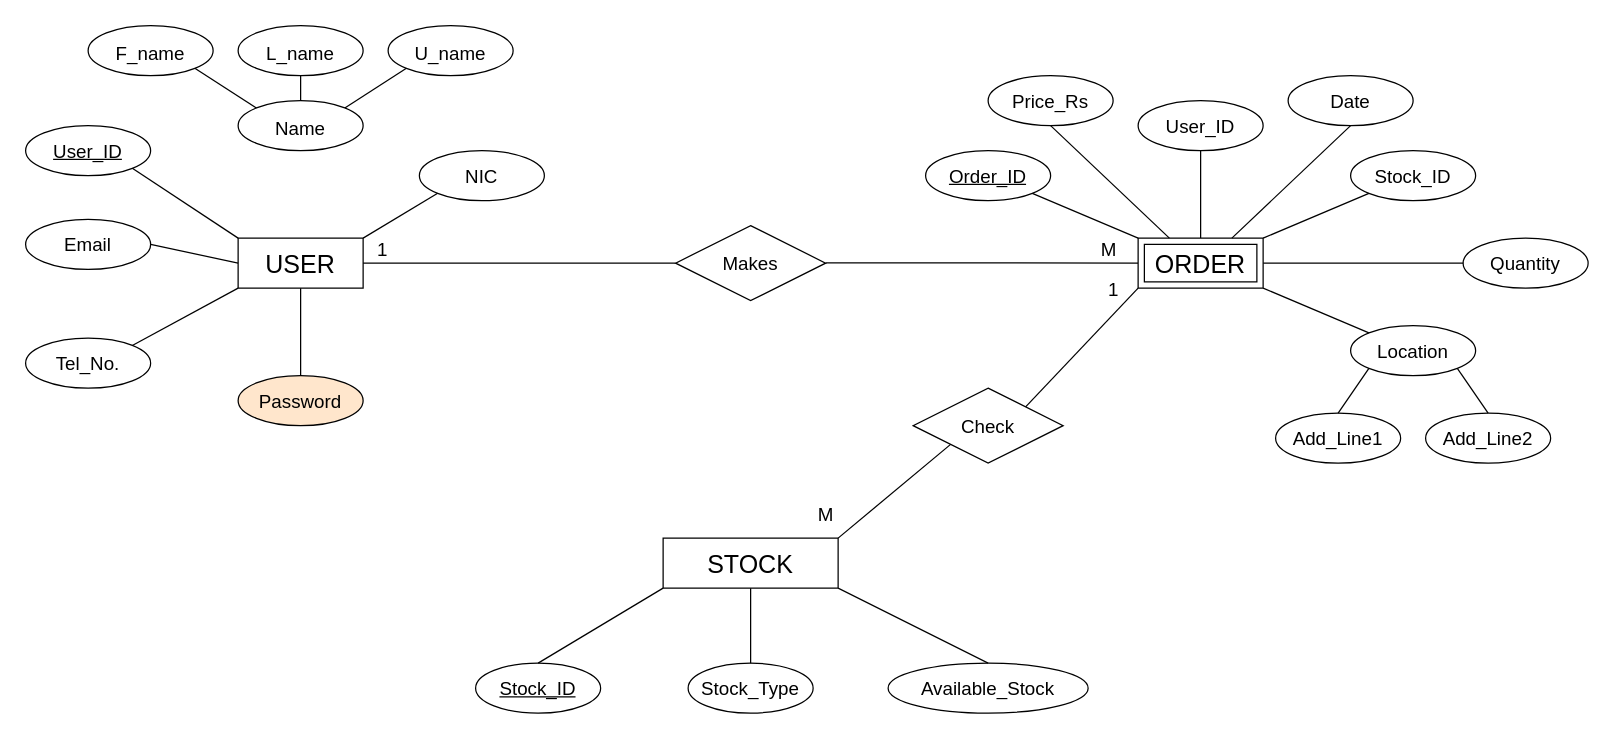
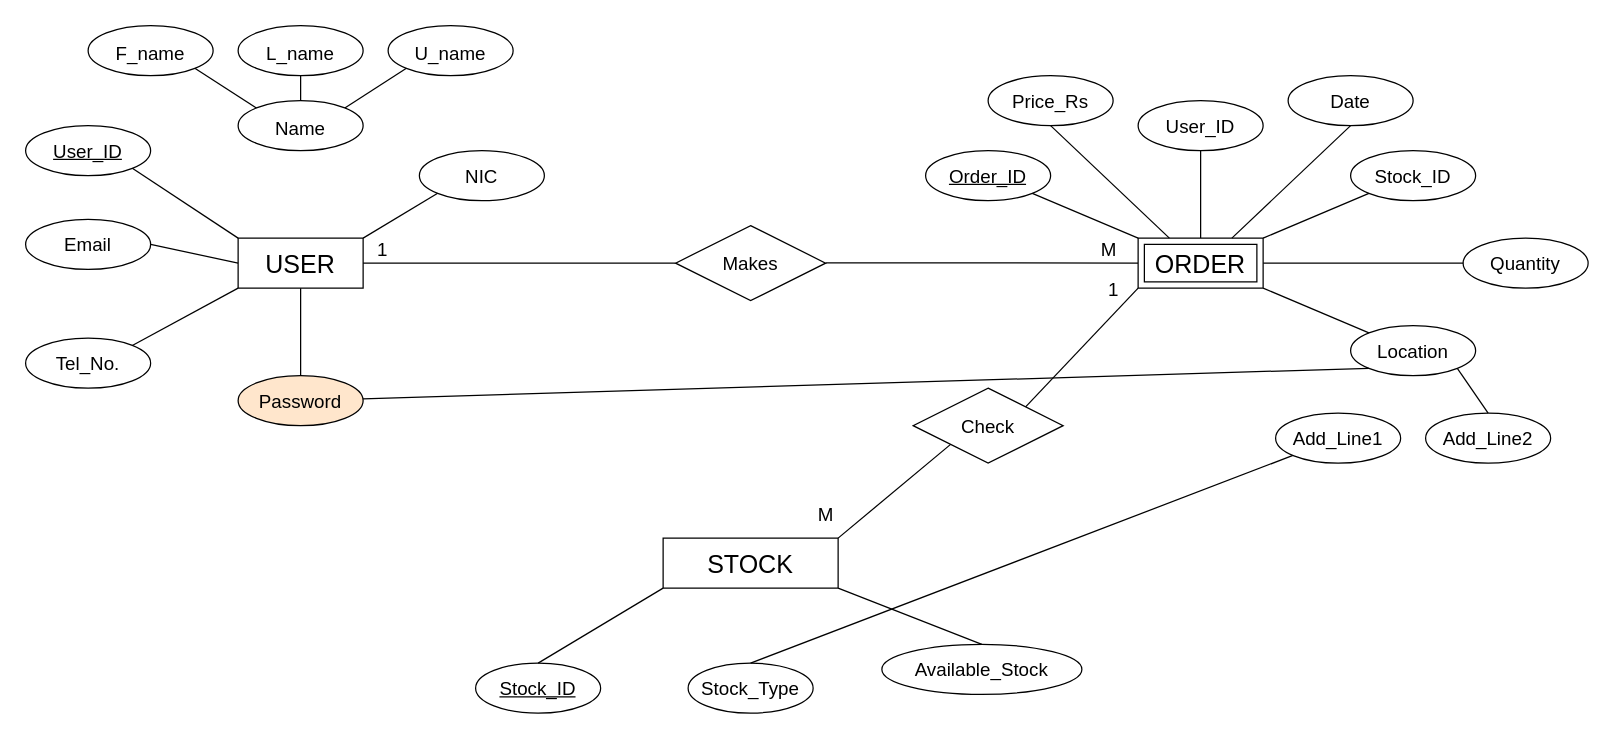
edge "Location" -- "Add_Line1": now "Location" -- "Password"
edge "STOCK" -- "Stock_Type": now "Add_Line1" -- "Stock_Type"
node "Available_Stock": moved (988, 688) -> (982, 669)
